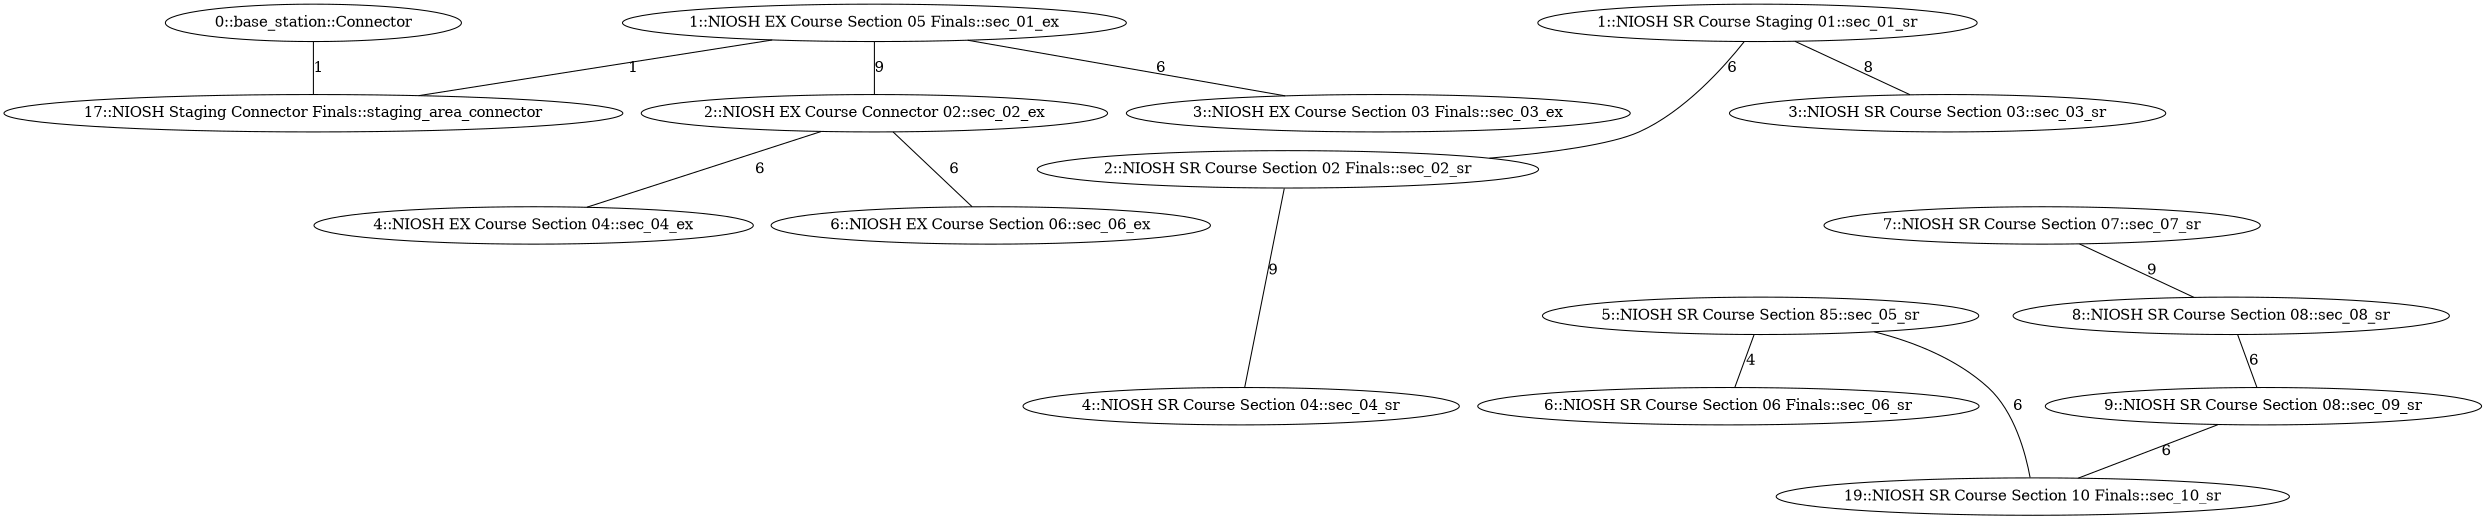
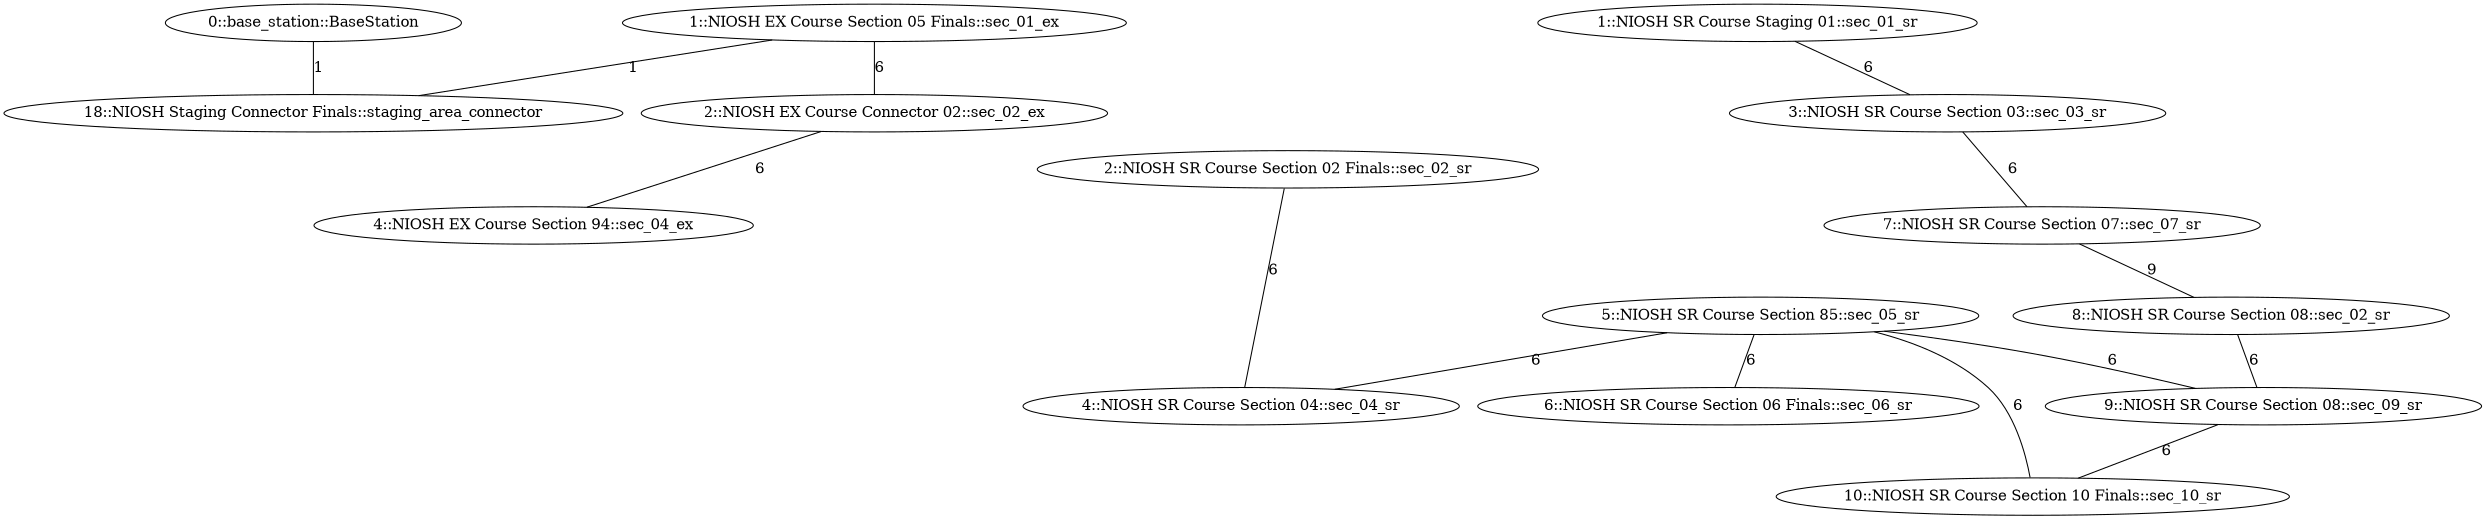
node "0::base_station::Connector": label "0::base_station::Connector" -> "0::base_station::BaseStation"
edge "1::NIOSH EX Course Section 05 Finals::sec_01_ex" -- "2::NIOSH EX Course Connector 02::sec_02_ex": label "9" -> "6"
edge "1::NIOSH SR Course Staging 01::sec_01_sr" -- "3::NIOSH SR Course Section 03::sec_03_sr": label "8" -> "6"
node "17::NIOSH Staging Connector Finals::staging_area_connector": label "17::NIOSH Staging Connector Finals::staging_area_connector" -> "18::NIOSH Staging Connector Finals::staging_area_connector"
node "3::NIOSH EX Course Section 03 Finals::sec_03_ex": removed
edge "1::NIOSH SR Course Staging 01::sec_01_sr" -- "2::NIOSH SR Course Section 02 Finals::sec_02_sr": removed, label "6"
edge "3::NIOSH SR Course Section 03::sec_03_sr" -- "7::NIOSH SR Course Section 07::sec_07_sr": added, label "6"
node "4::NIOSH EX Course Section 04::sec_04_ex": label "4::NIOSH EX Course Section 04::sec_04_ex" -> "4::NIOSH EX Course Section 94::sec_04_ex"
node "6::NIOSH EX Course Section 06::sec_06_ex": removed
edge "2::NIOSH SR Course Section 02 Finals::sec_02_sr" -- "4::NIOSH SR Course Section 04::sec_04_sr": label "9" -> "6"
node "8::NIOSH SR Course Section 08::sec_08_sr": label "8::NIOSH SR Course Section 08::sec_08_sr" -> "8::NIOSH SR Course Section 08::sec_02_sr"
edge "5::NIOSH SR Course Section 85::sec_05_sr" -- "9::NIOSH SR Course Section 08::sec_09_sr": added, label "6"
edge "5::NIOSH SR Course Section 85::sec_05_sr" -- "4::NIOSH SR Course Section 04::sec_04_sr": added, label "6"
edge "5::NIOSH SR Course Section 85::sec_05_sr" -- "6::NIOSH SR Course Section 06 Finals::sec_06_sr": label "4" -> "6"
node "19::NIOSH SR Course Section 10 Finals::sec_10_sr": label "19::NIOSH SR Course Section 10 Finals::sec_10_sr" -> "10::NIOSH SR Course Section 10 Finals::sec_10_sr"
